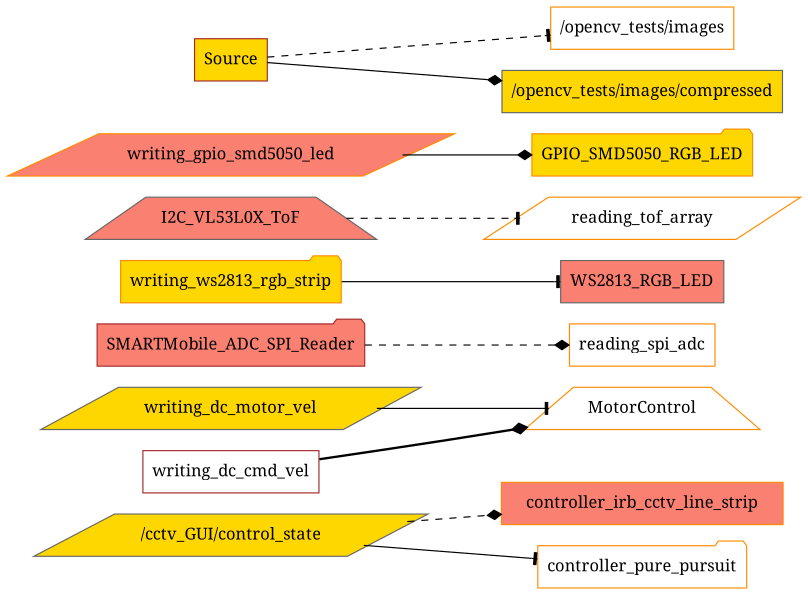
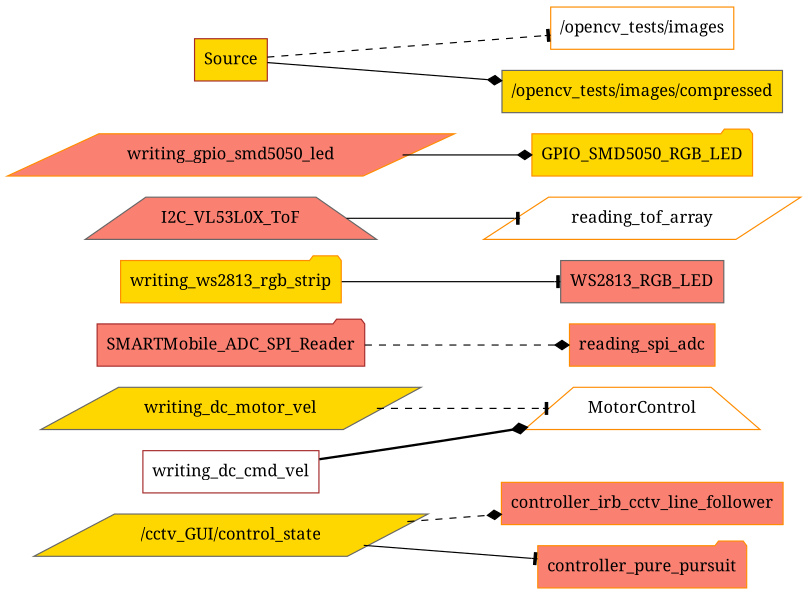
edge "I2C_VL53L0X_ToF" -> "reading_tof_array": style dashed -> solid
node "reading_spi_adc": fillcolor white -> salmon
edge "writing_dc_motor_vel" -> "MotorControl": style solid -> dashed
node "controller_irb_cctv_line_strip": label "controller_irb_cctv_line_strip" -> "controller_irb_cctv_line_follower"
node "controller_pure_pursuit": fillcolor white -> salmon
